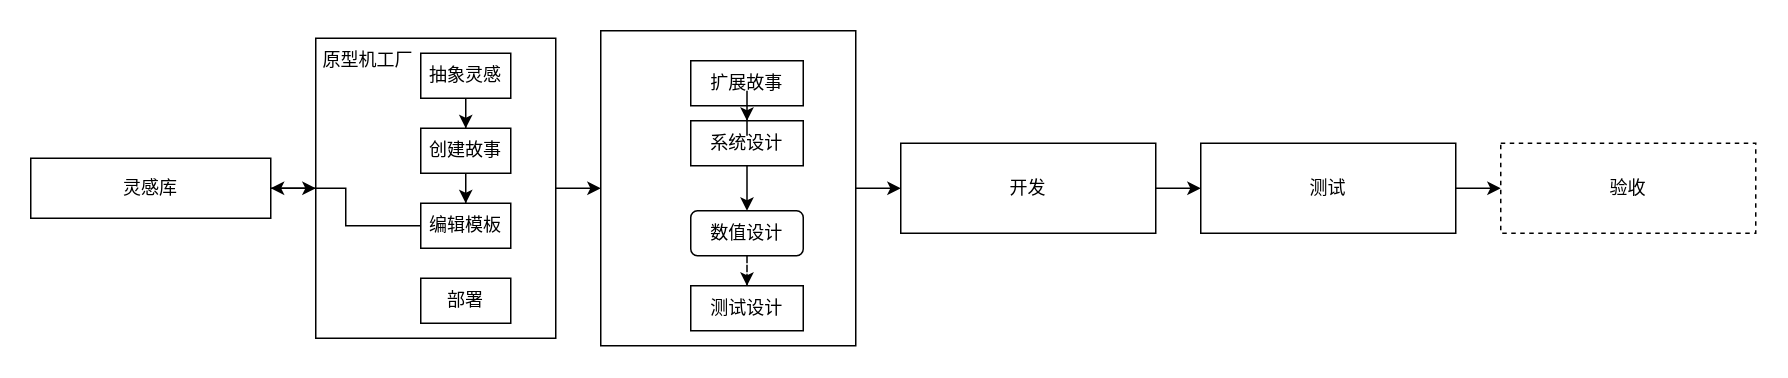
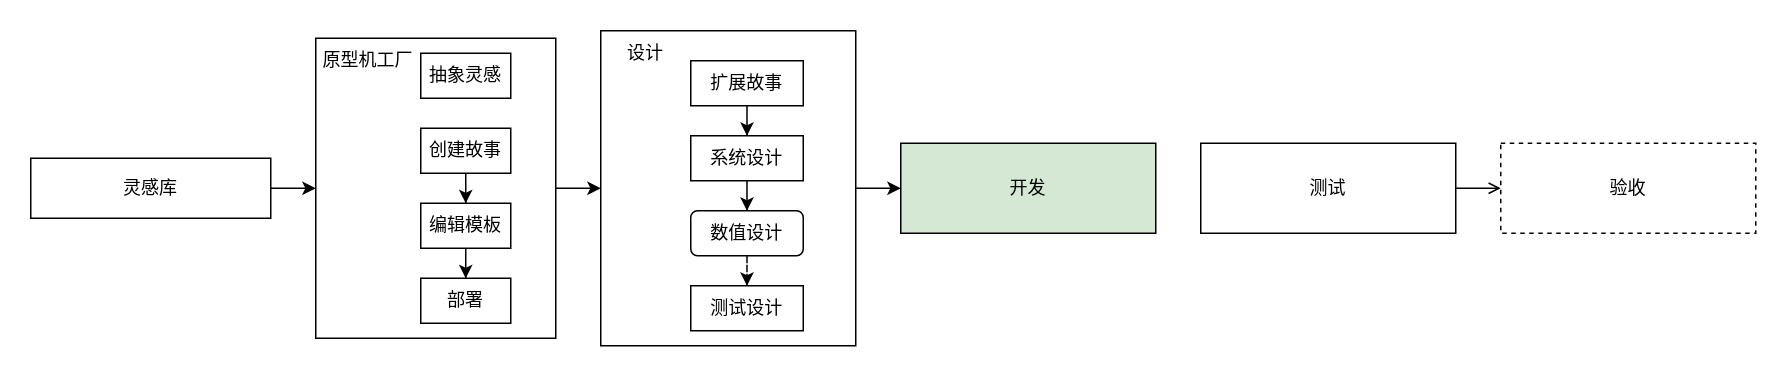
node "设计": added
edge "抽象灵感" -> "创建故事": removed
node "系统设计": moved (747, 143) -> (747, 158)
node "开发": fillcolor #ffffff -> #d5e8d4
edge "开发" -> "测试": removed
edge "测试" -> "验收": arrowhead classic -> open
edge "编辑模板" -> "灵感库": now "编辑模板" -> "部署"
